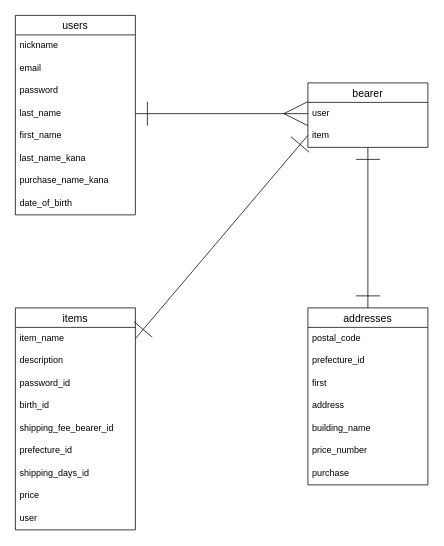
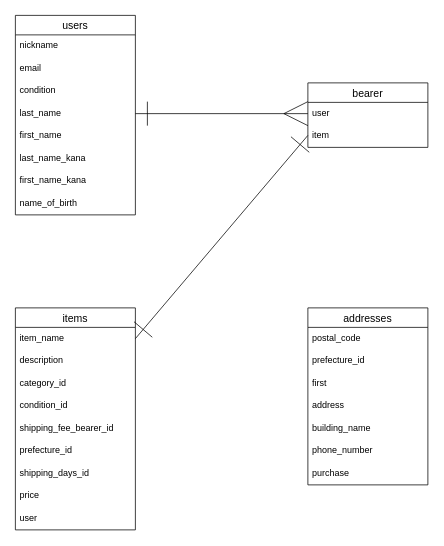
node "password": label "password" -> "condition"
node "purchase_name_kana": label "purchase_name_kana" -> "first_name_kana"
node "date_of_birth": label "date_of_birth" -> "name_of_birth"
edge "bearer" -- "addresses": removed
node "password_id": label "password_id" -> "category_id"
node "birth_id": label "birth_id" -> "condition_id"
node "price_number": label "price_number" -> "phone_number"
